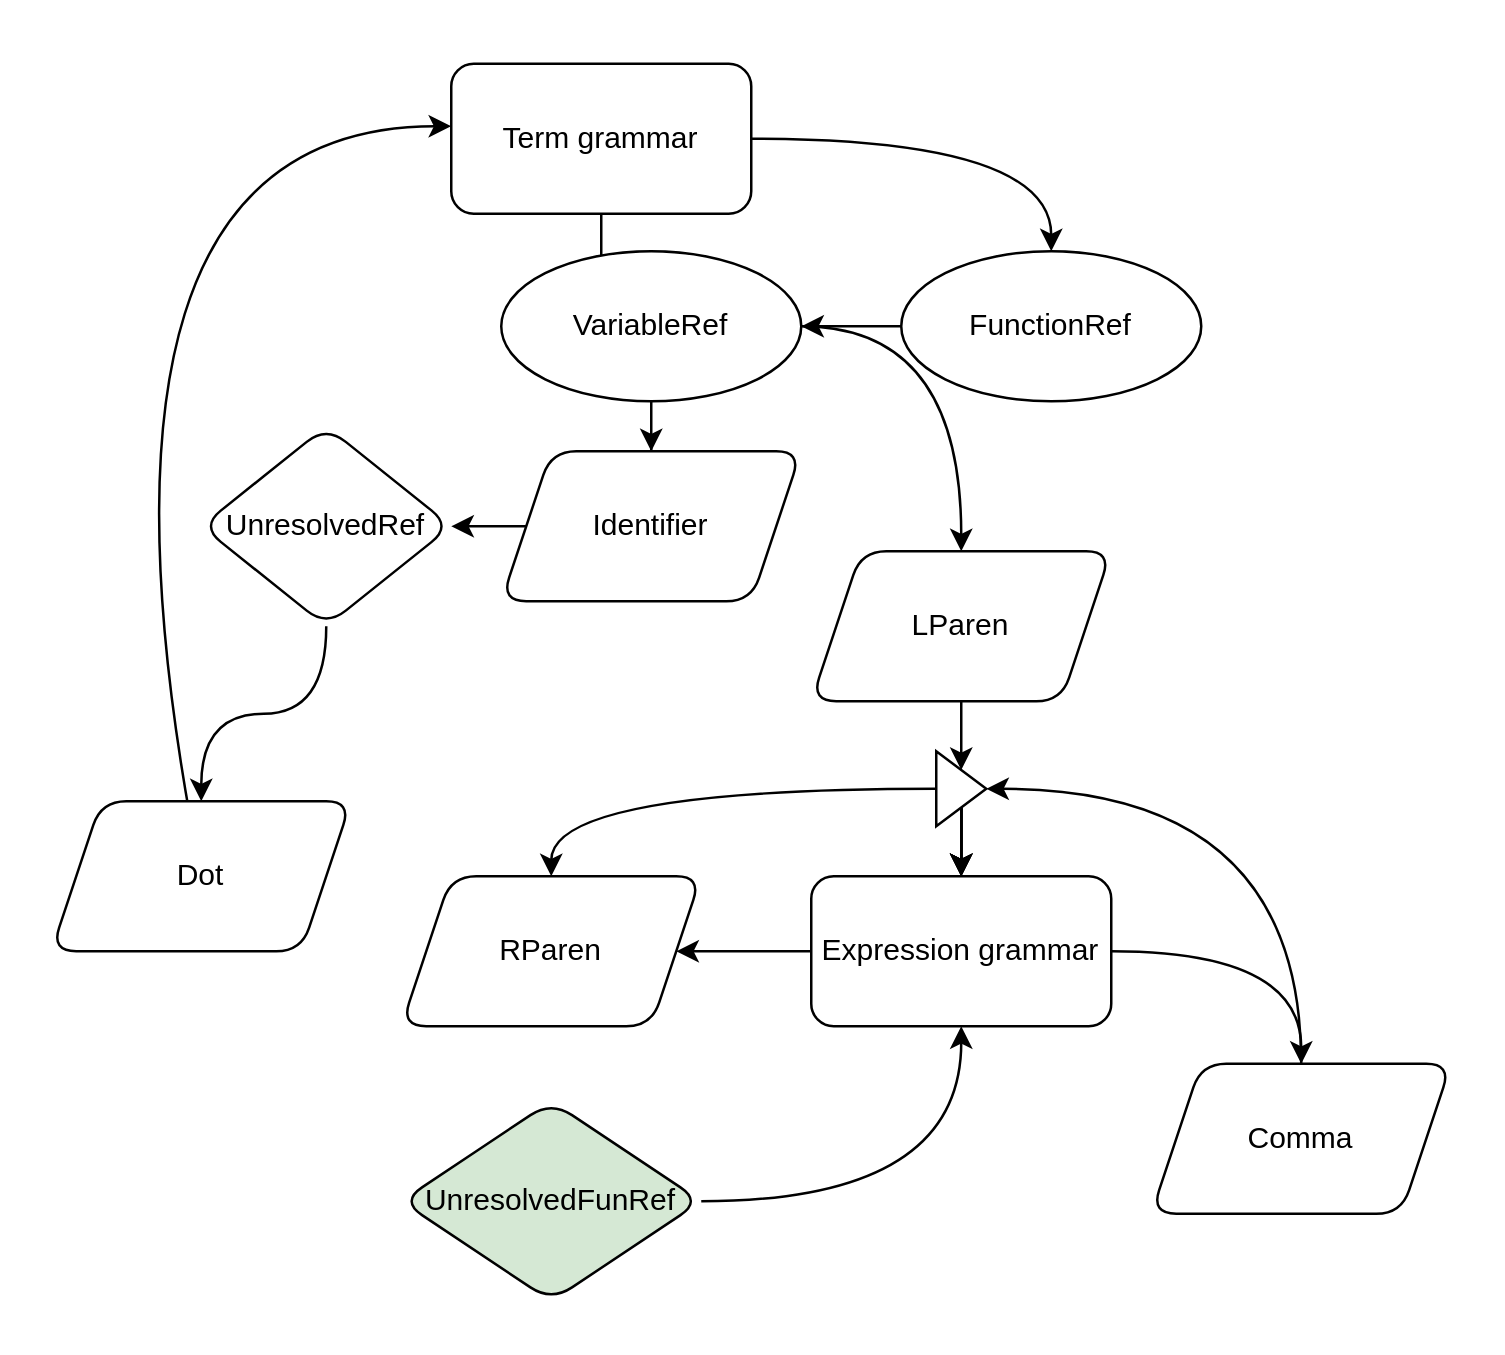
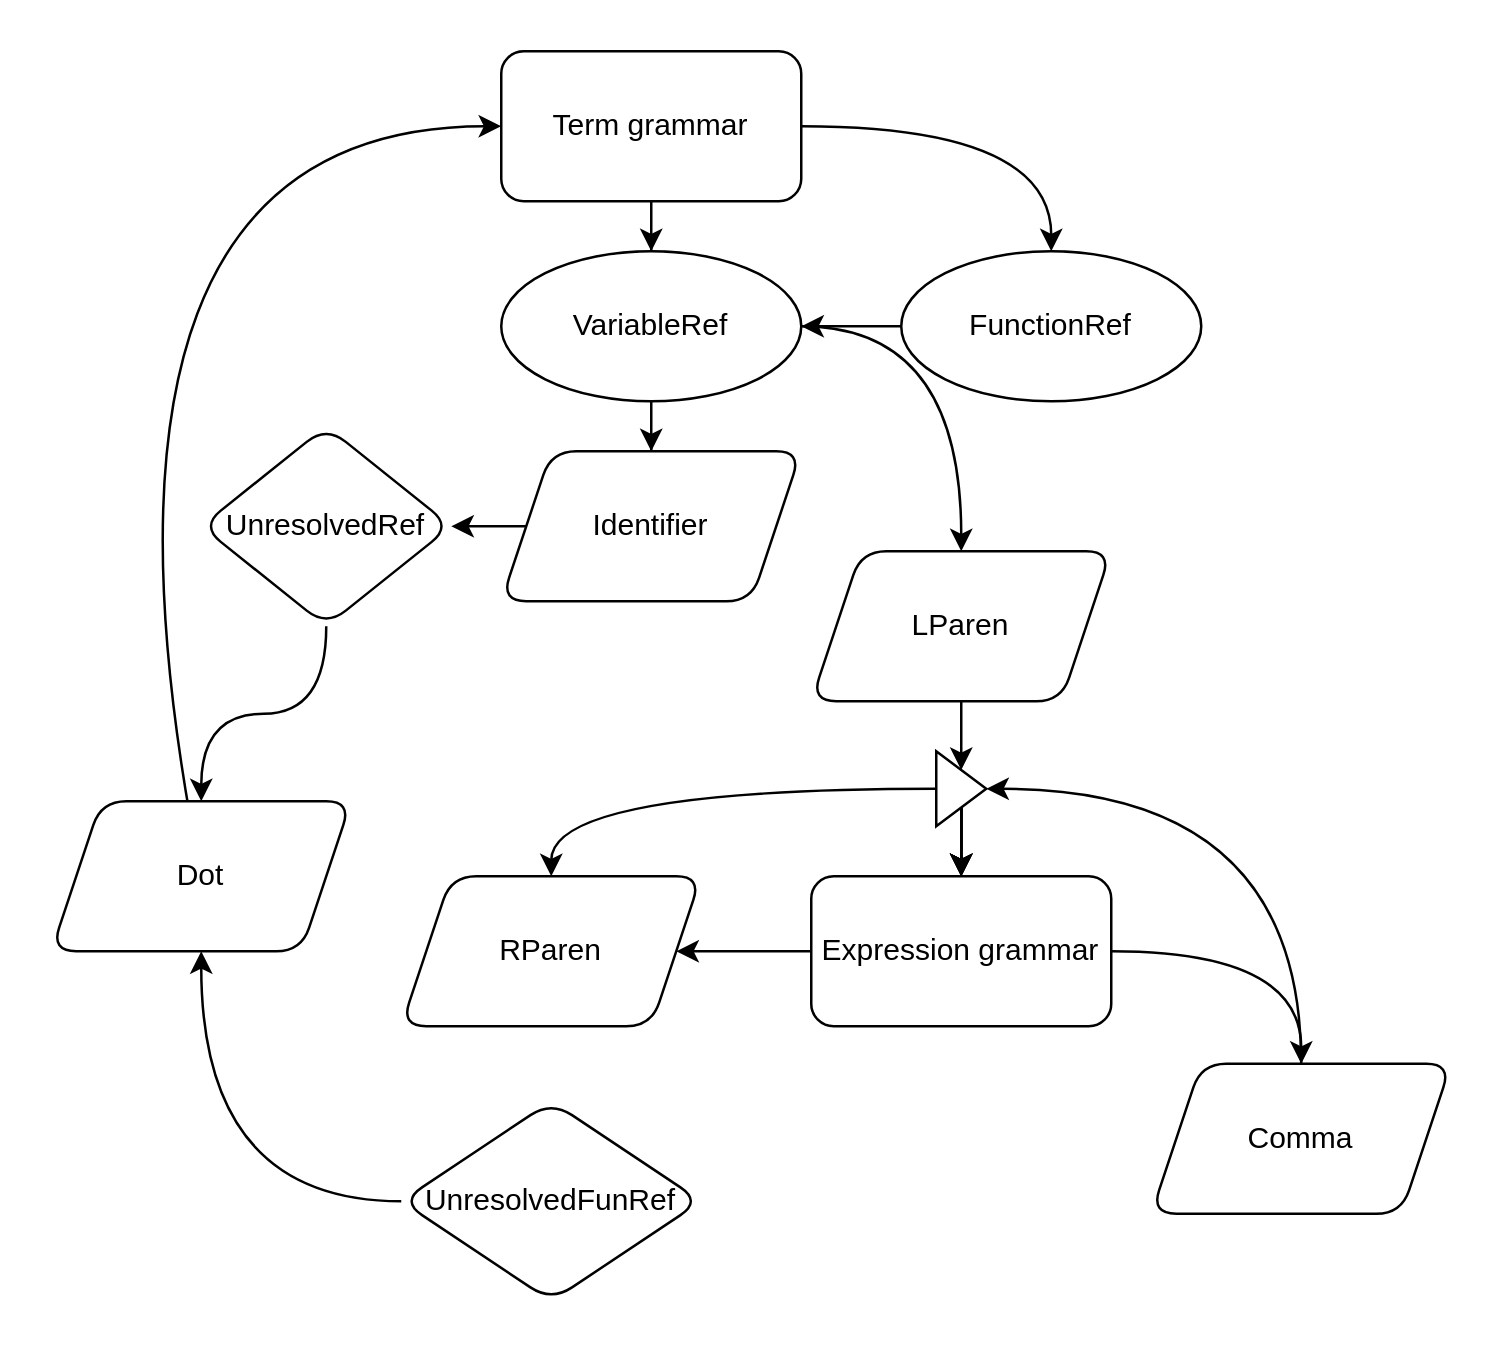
node "Term grammar": moved (601, 139) -> (651, 126)
edge "UnresolvedFunRef" -> "Expression grammar": now "UnresolvedFunRef" -> "Dot"
node "UnresolvedFunRef": fillcolor #d5e8d4 -> #ffffff
